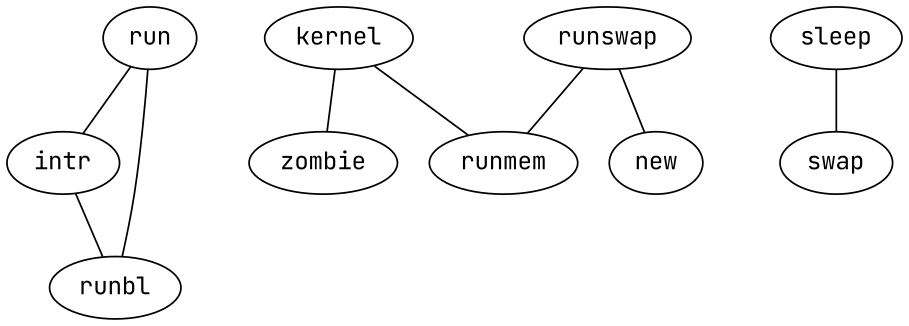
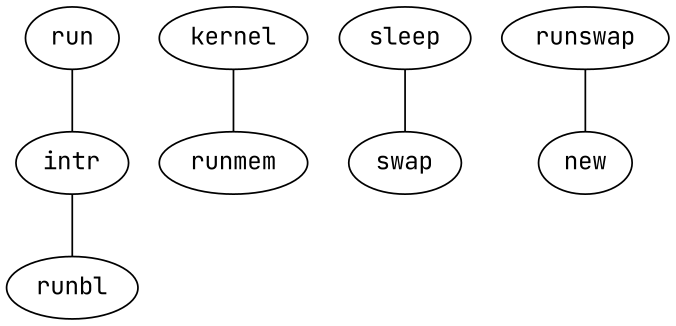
edge "runswap" -- "runmem": removed
edge "run" -- "runbl": removed
node "zombie": removed
